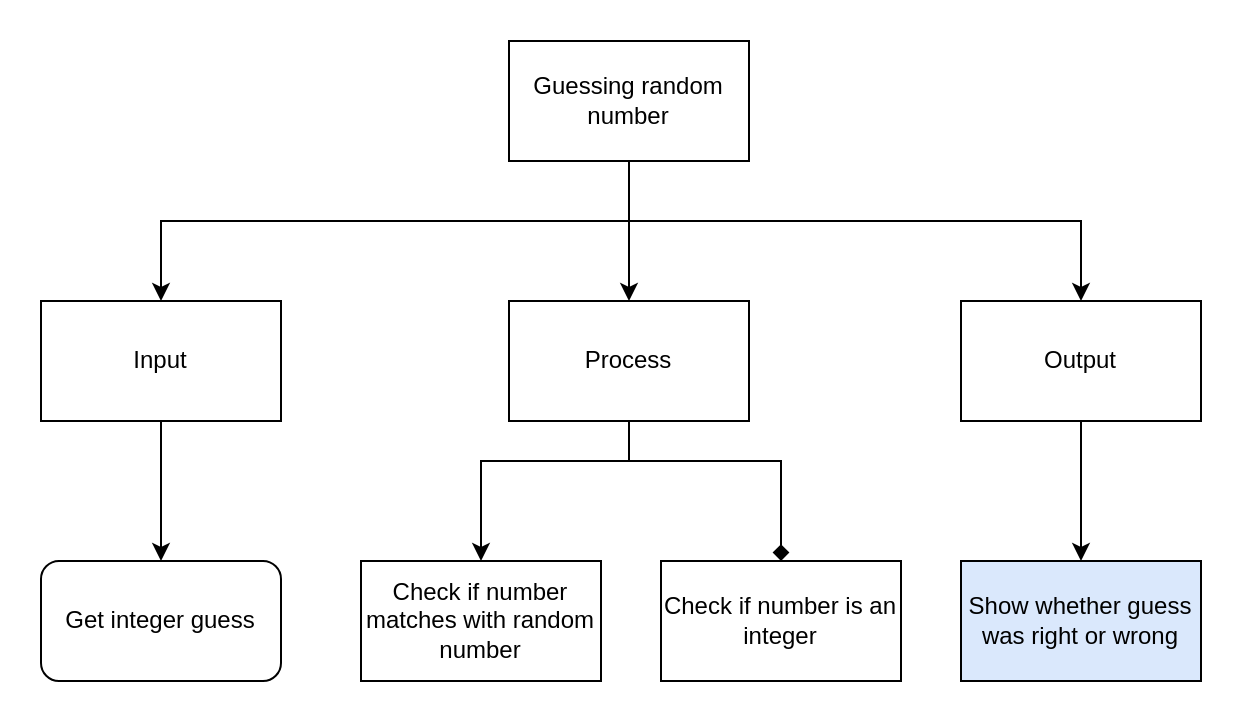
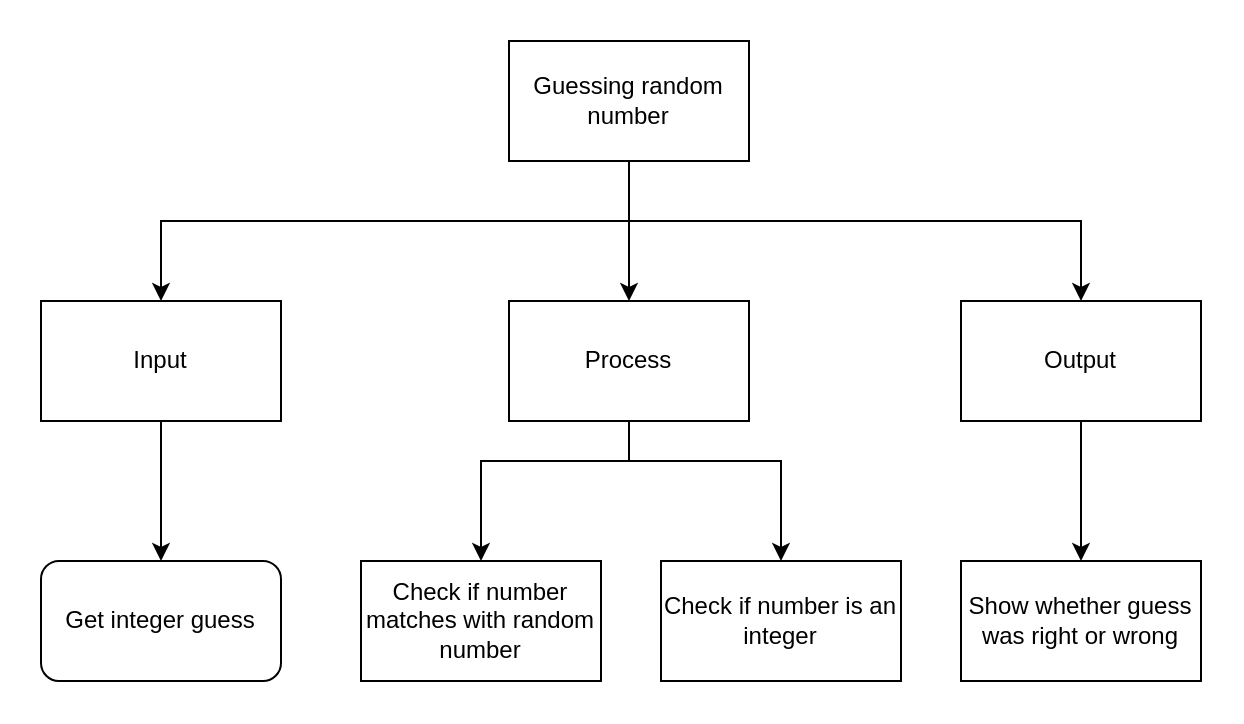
edge "Process" -> "Check if number is an integer": arrowhead diamond -> classic
node "Show whether guess was right or wrong": fillcolor #dae8fc -> #ffffff
